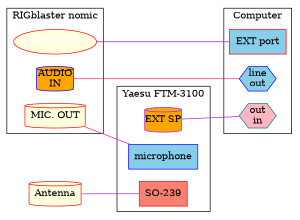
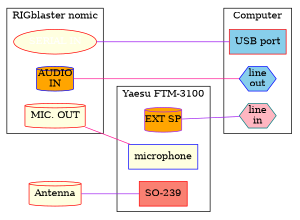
node "EXT port": label "EXT port" -> "USB port"
node "out in": label "out in" -> "line in"
node "microphone": fillcolor skyblue -> lightyellow
